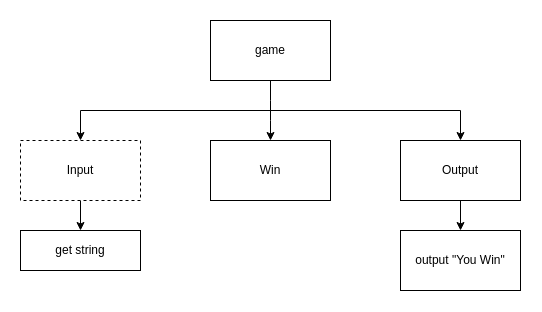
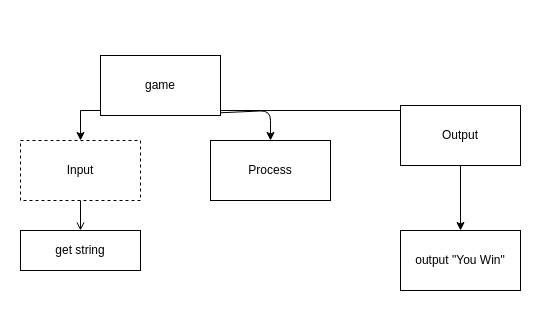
node "game": moved (271, 51) -> (161, 86)
node "Win": label "Win" -> "Process"
node "Output": moved (461, 171) -> (461, 136)
edge "Input" -> "get string": arrowhead classic -> open
